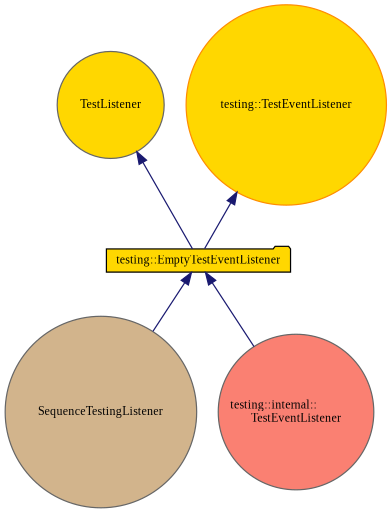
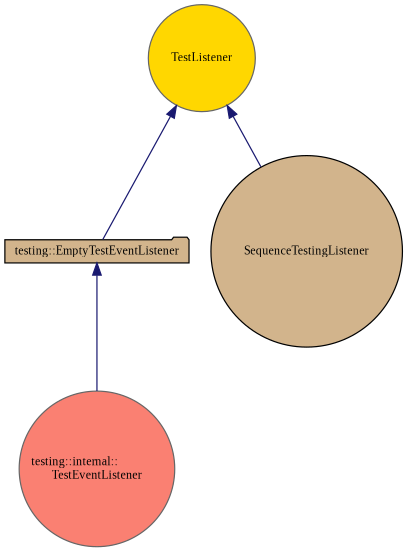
node "testing::TestEventListener": removed
node "testing::EmptyTestEventListener": fillcolor gold -> tan
edge "SequenceTestingListener" -> "testing::EmptyTestEventListener": now "SequenceTestingListener" -> "TestListener"
node "SequenceTestingListener": color gray40 -> black
